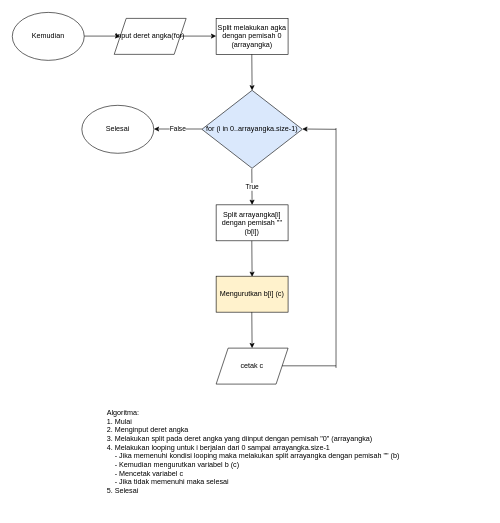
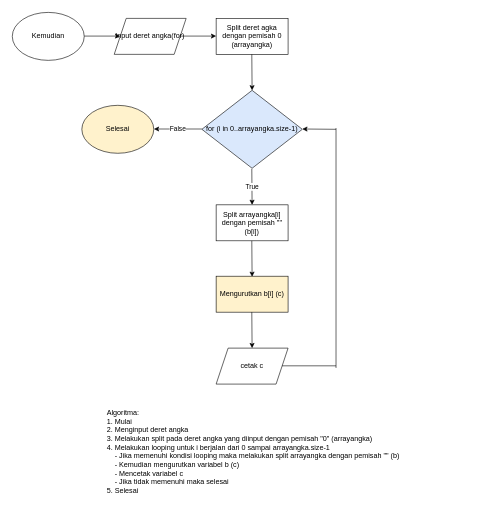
node "Split melakukan agka dengan pemisah 0 (arrayangka)": label "Split melakukan agka dengan pemisah 0 (arrayangka)" -> "Split deret agka dengan pemisah 0 (arrayangka)"
node "Selesai": fillcolor #ffffff -> #fff2cc
